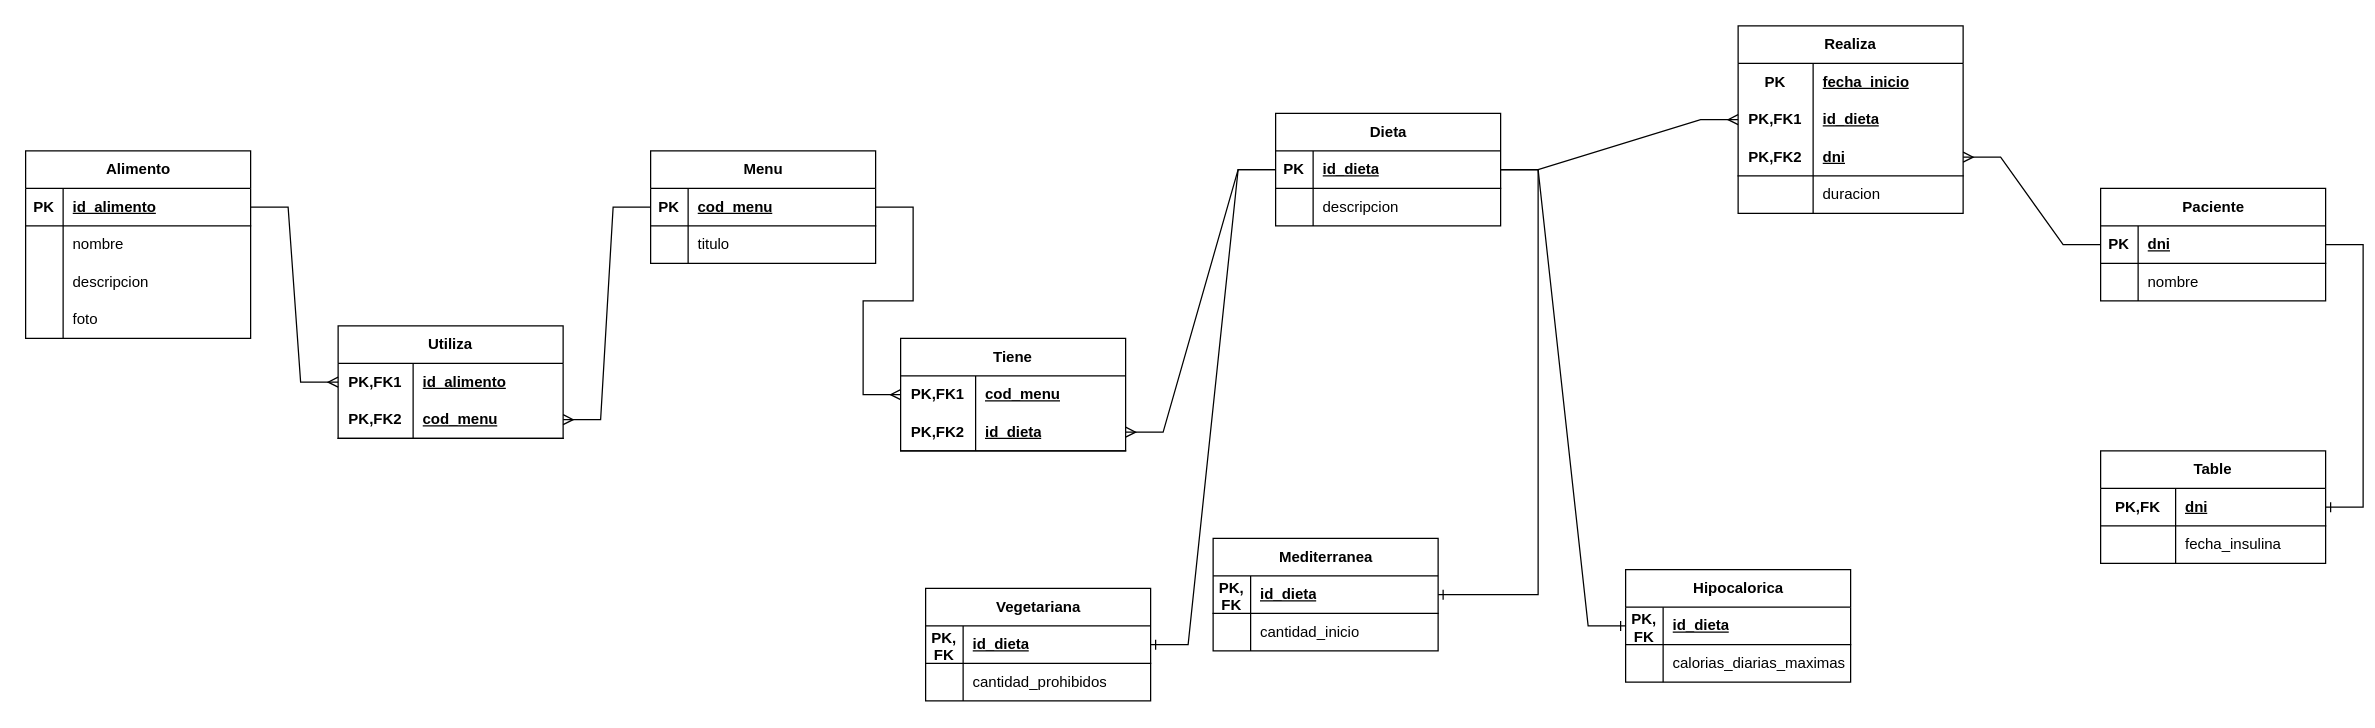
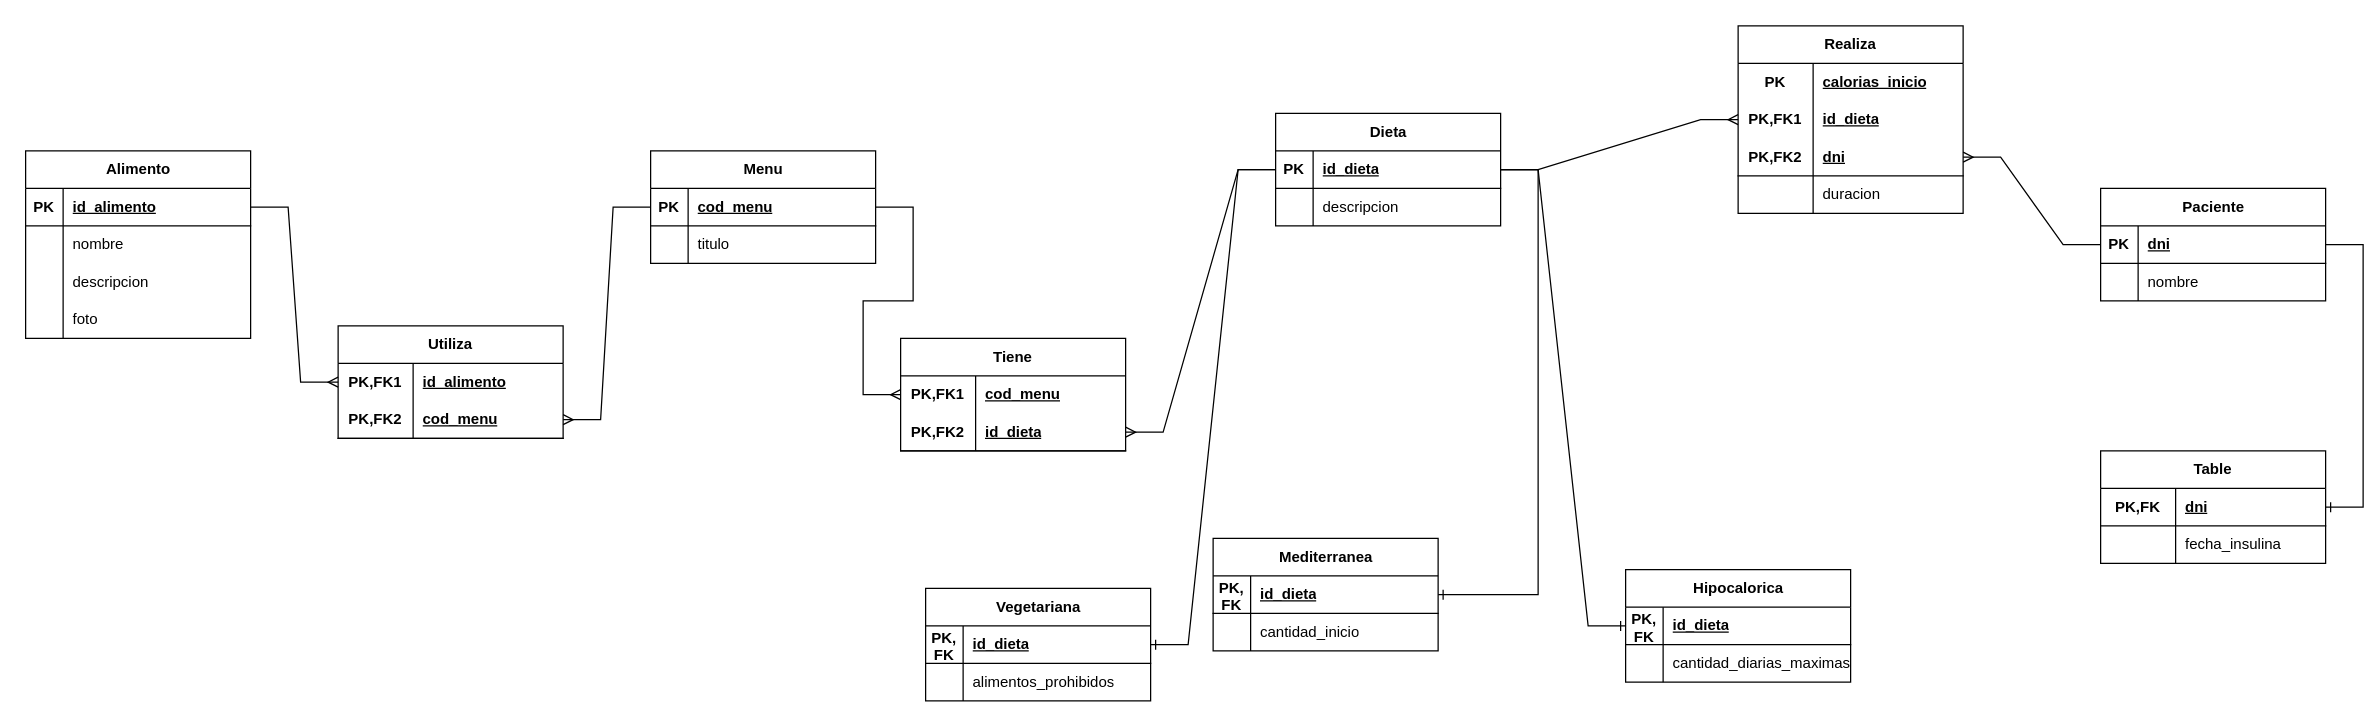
node "fecha_inicio": label "fecha_inicio" -> "calorias_inicio"
node "calorias_diarias_maximas": label "calorias_diarias_maximas" -> "cantidad_diarias_maximas"
node "cantidad_prohibidos": label "cantidad_prohibidos" -> "alimentos_prohibidos"
